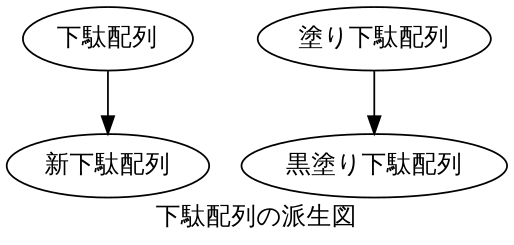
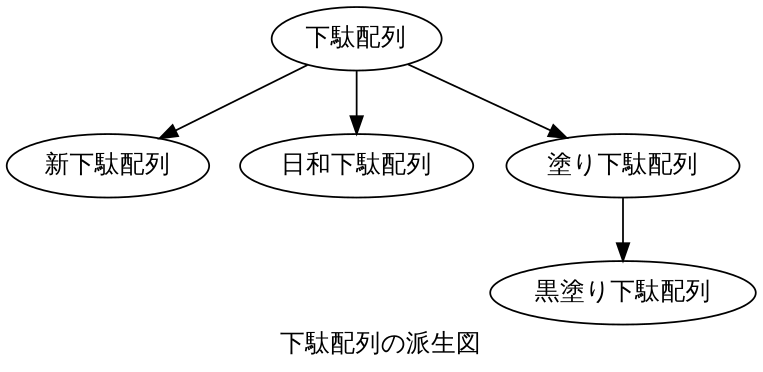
edge "下駄配列" -> "塗り下駄配列": added
node "日和下駄配列": added
